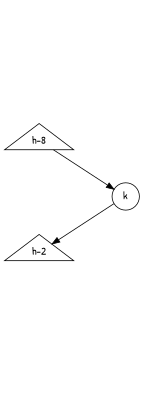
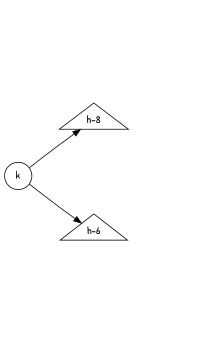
edge "h-8" -> "k": reversed
node "h-2": label "h-2" -> "h-6"
